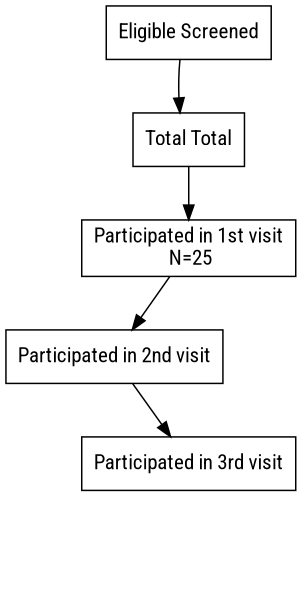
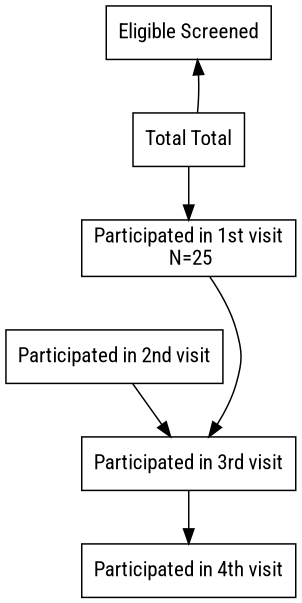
edge "Eligible Screened" -> "Total Total": reversed
edge "Participated in 1st visit N=25" -> "Participated in 2nd visit": now "Participated in 1st visit N=25" -> "Participated in 3rd visit"
node "Participated in 4th visit": added
